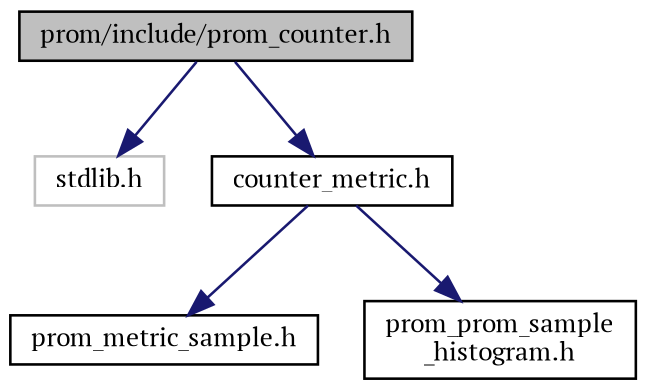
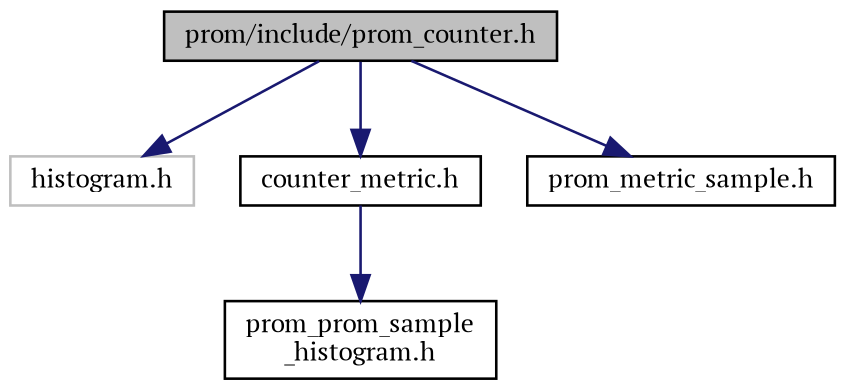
node "stdlib.h": label "stdlib.h" -> "histogram.h"
edge "counter_metric.h" -> "prom_metric_sample.h": now "prom/include/prom_counter.h" -> "prom_metric_sample.h"
